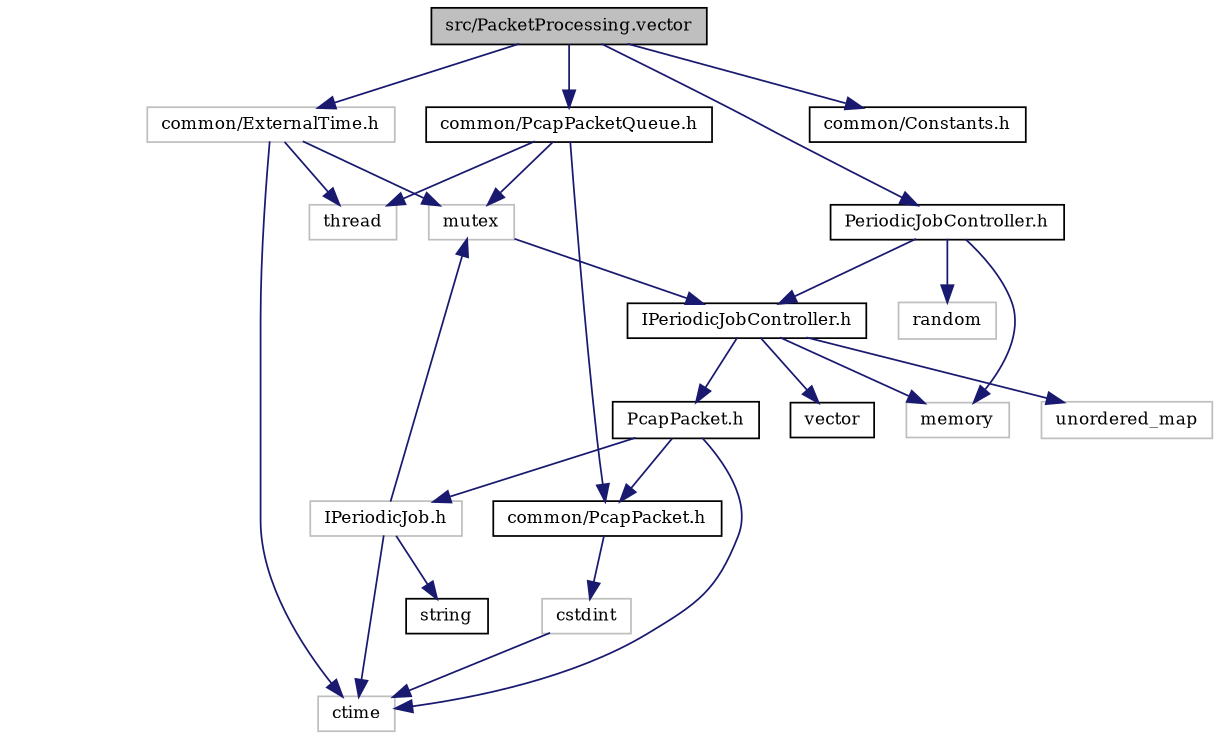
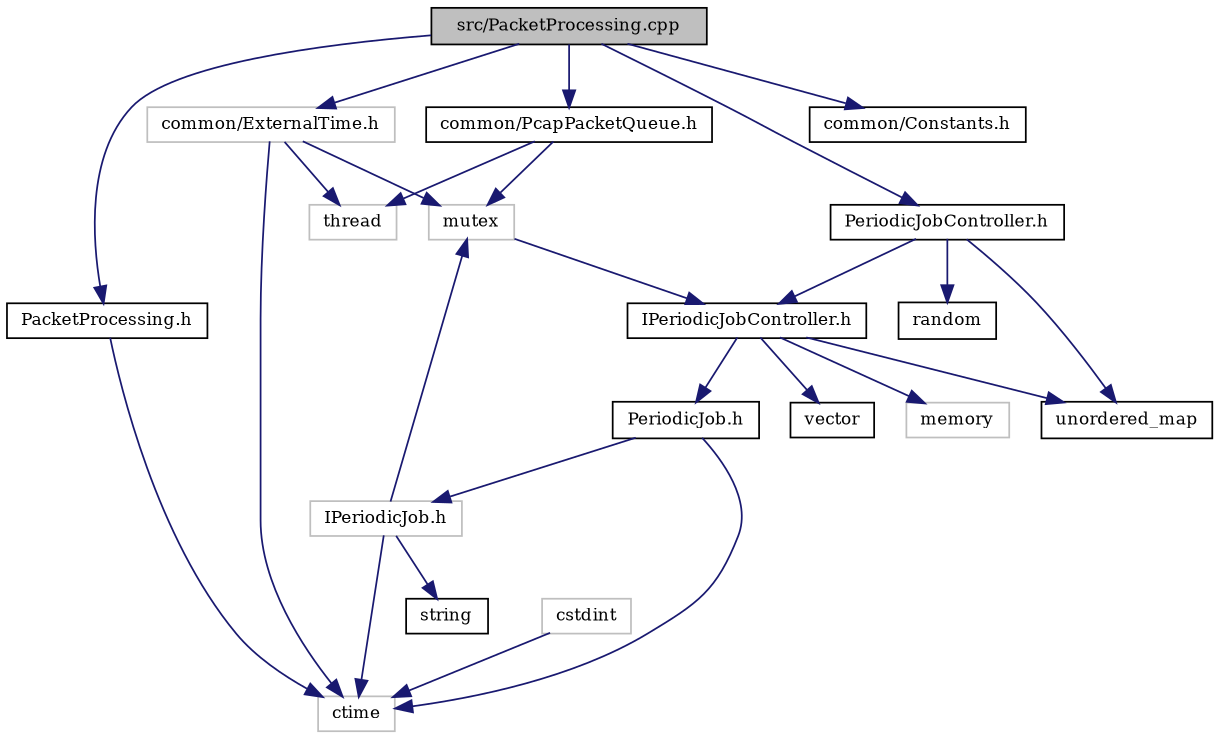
node "src/PacketProcessing.vector": label "src/PacketProcessing.vector" -> "src/PacketProcessing.cpp"
edge "PeriodicJobController.h" -> "memory": now "PeriodicJobController.h" -> "unordered_map"
node "PacketProcessing.h": added
node "random": color grey75 -> black
node "PcapPacket.h": label "PcapPacket.h" -> "PeriodicJob.h"
node "unordered_map": color grey75 -> black
node "common/PcapPacket.h": removed
